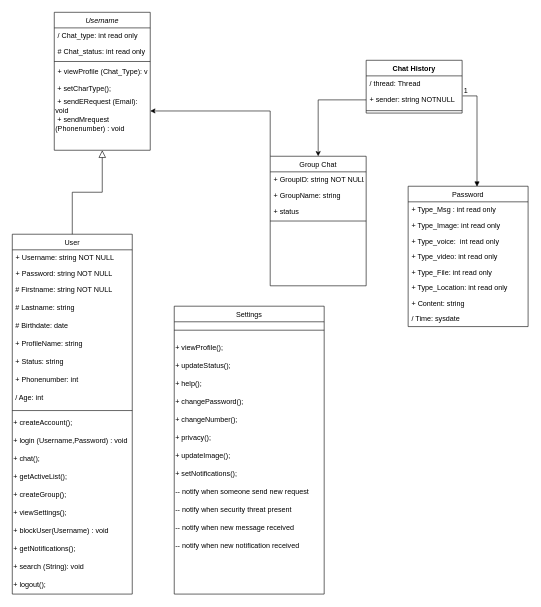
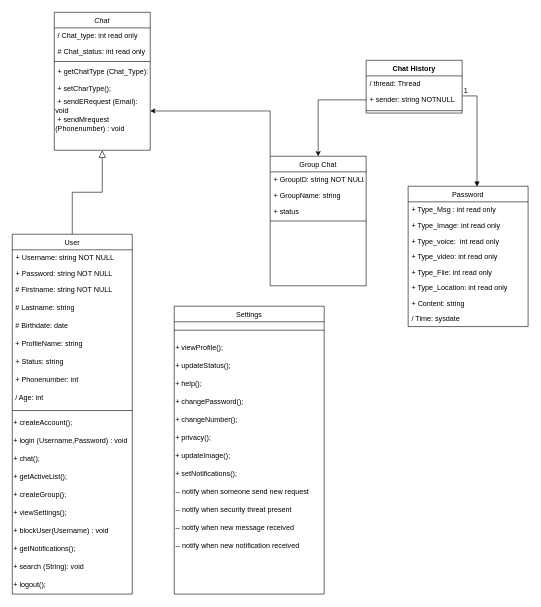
node "Username": label "Username" -> "Chat"
node "+ viewProfile (Chat_Type): void": label "+ viewProfile (Chat_Type): void" -> "+ getChatType (Chat_Type): void"
